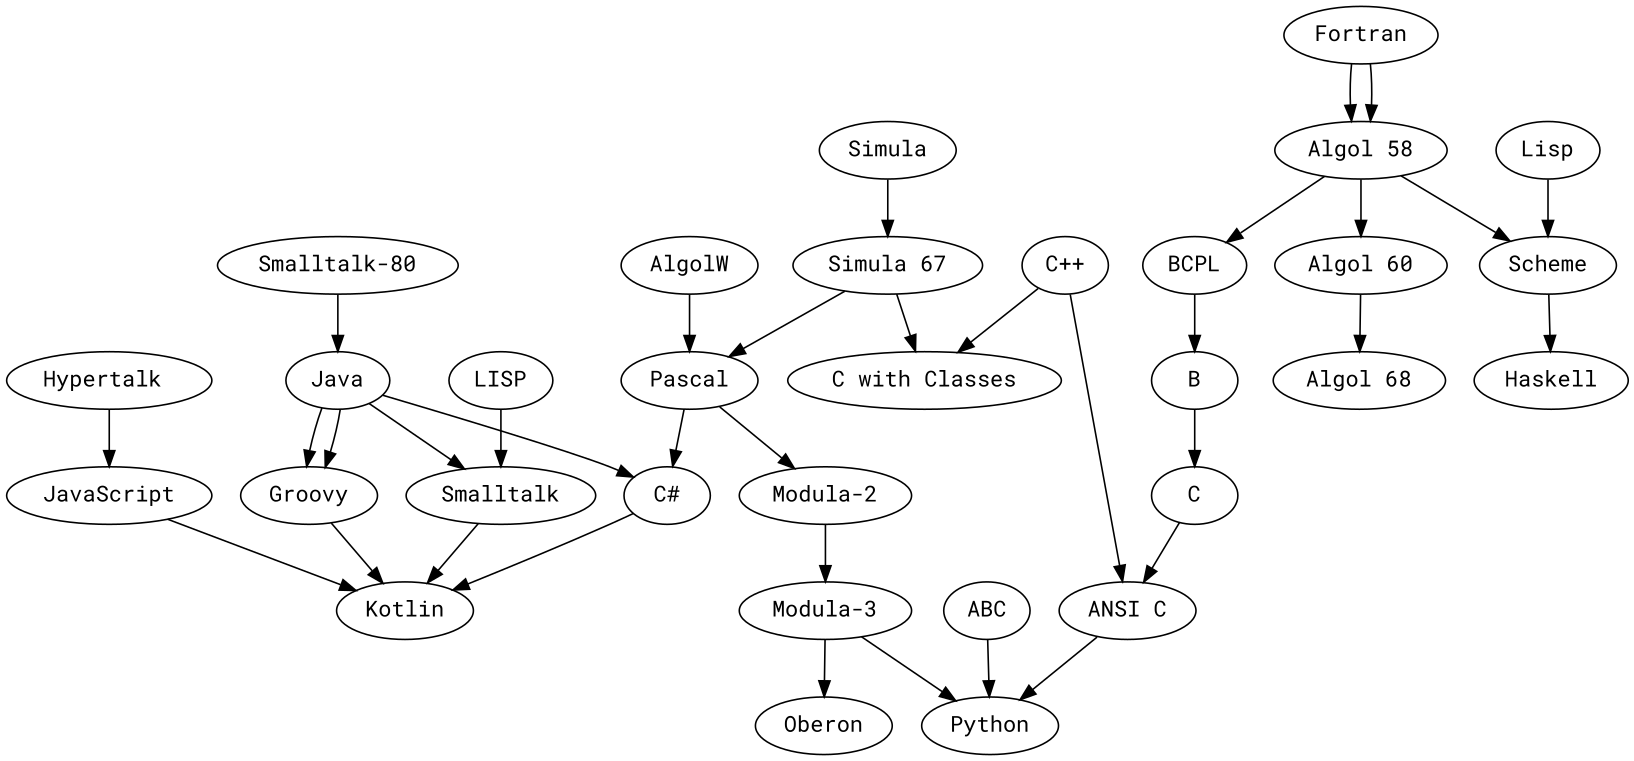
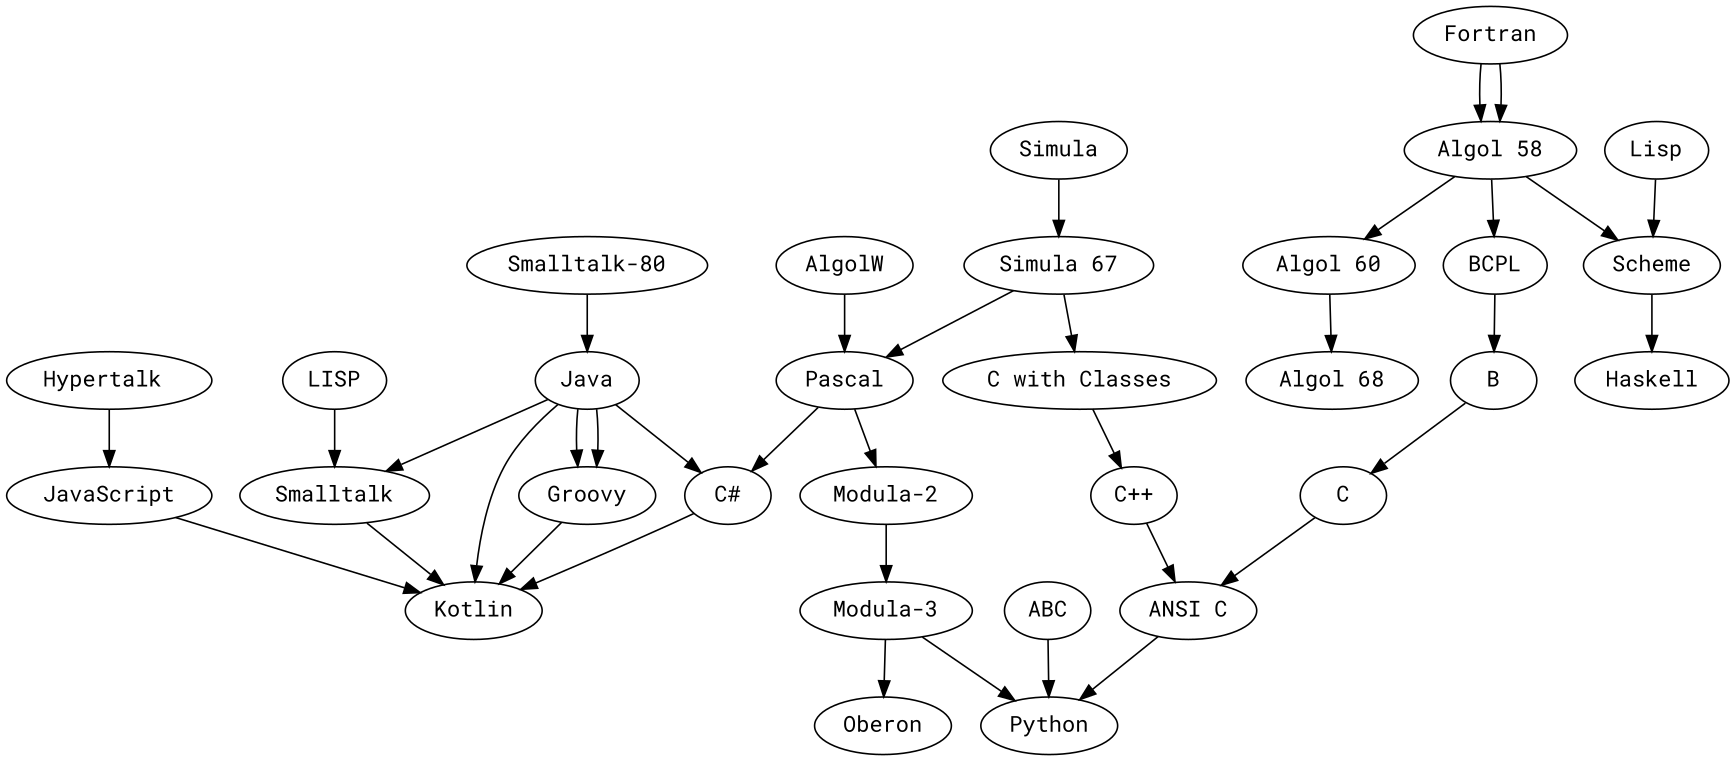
edge "C++" -> "C with Classes": reversed
edge "Java" -> "Kotlin": added
